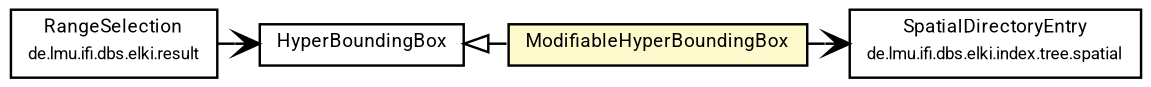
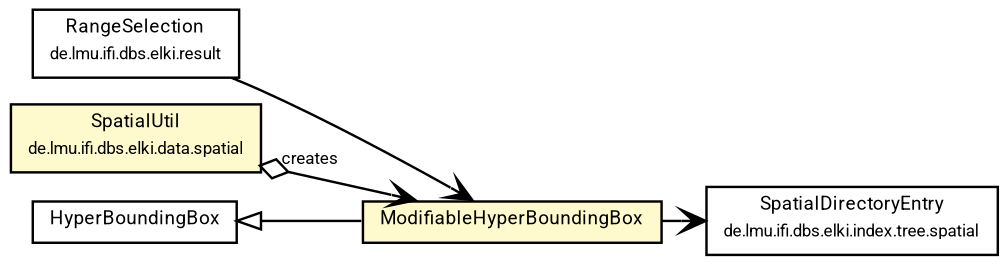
edge "RangeSelection" -> "HyperBoundingBox": now "RangeSelection" -> "ModifiableHyperBoundingBox"
node "SpatialUtil": added
